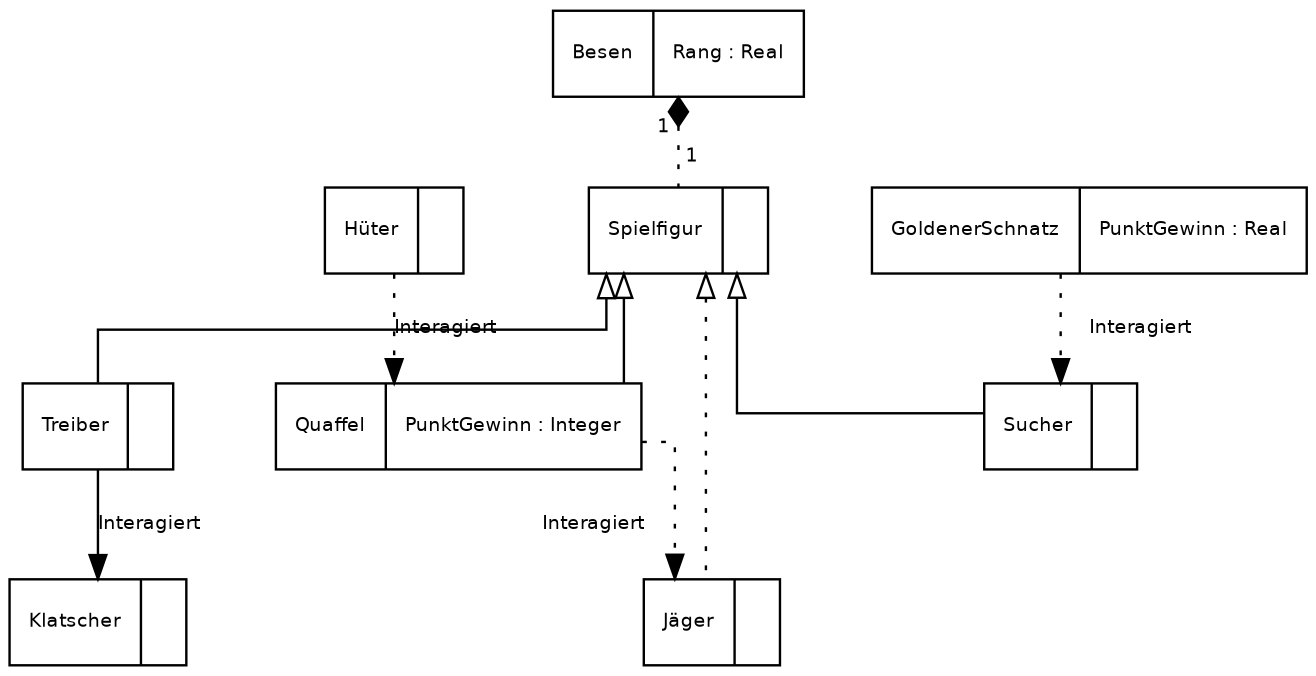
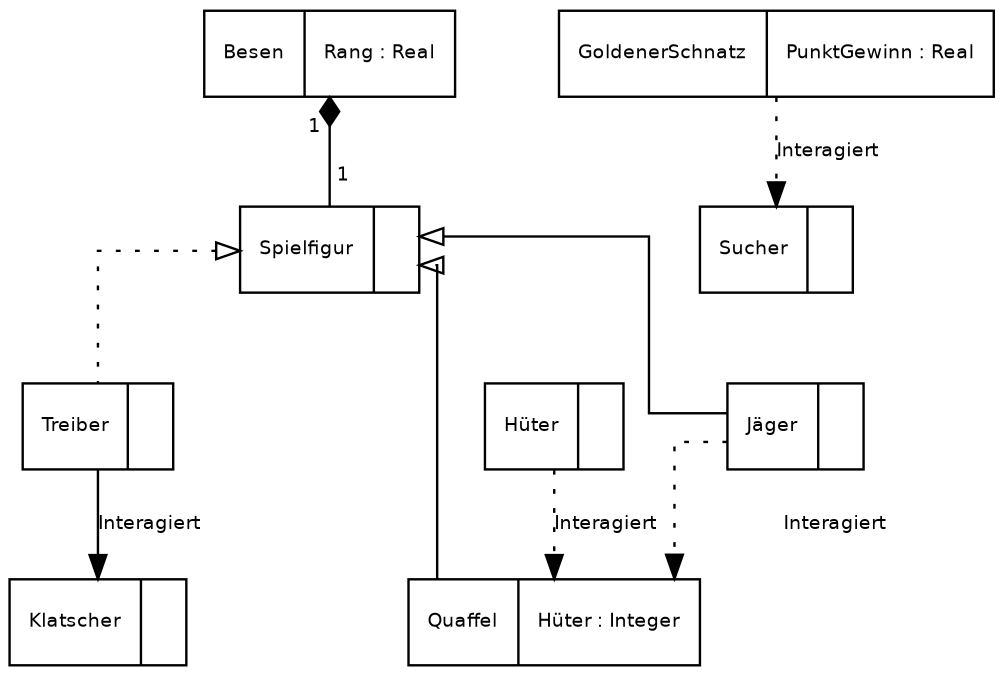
edge "Besen" -- "Spielfigur": style dotted -> solid
edge "Spielfigur" -- "Treiber": style solid -> dotted
edge "Spielfigur" -- "Sucher": removed
node "Quaffel": text "PunktGewinn : Integer" -> "Hüter : Integer"
edge "Spielfigur" -- "Jäger": style dotted -> solid
edge "Quaffel" -> "Jäger": reversed
